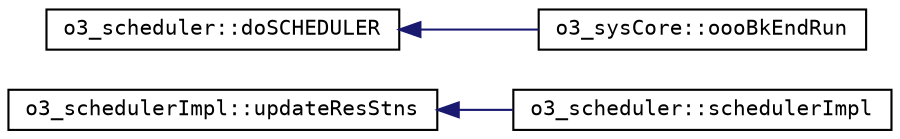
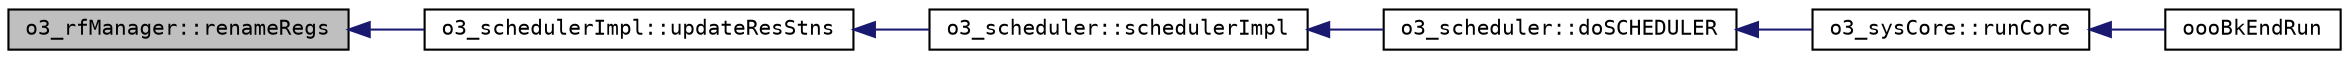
node "o3_rfManager::renameRegs": added
node "o3_sysCore::oooBkEndRun": label "o3_sysCore::oooBkEndRun" -> "o3_sysCore::runCore"
edge "o3_scheduler::doSCHEDULER" -> "o3_scheduler::schedulerImpl": added
node "oooBkEndRun": added
